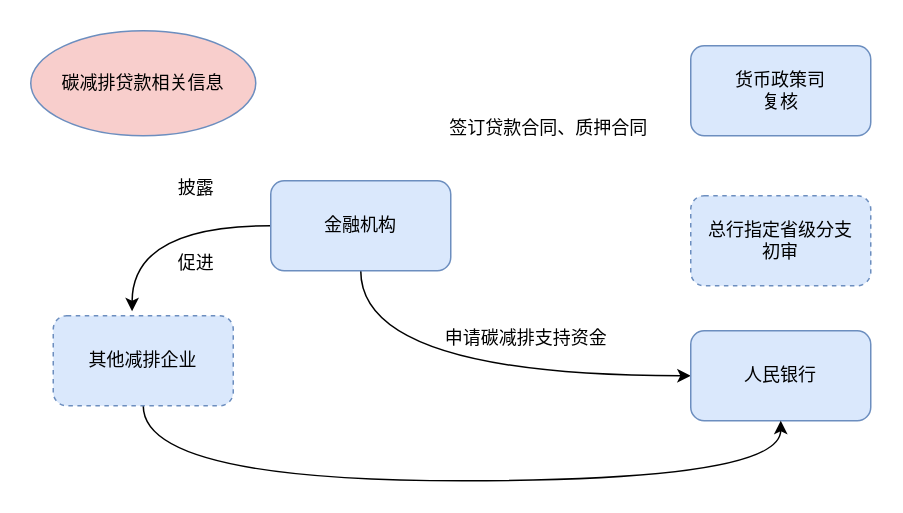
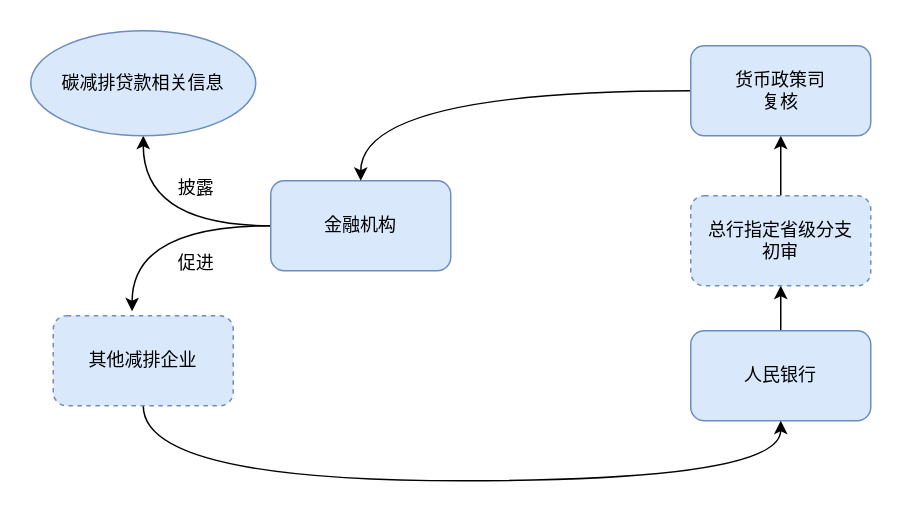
node "碳减排贷款相关信息": fillcolor #f8cecc -> #dae8fc
edge "货币政策司 复核" -> "金融机构": added
node "签订贷款合同、质押合同": removed
edge "总行指定省级分支 初审" -> "货币政策司 复核": added
edge "金融机构" -> "碳减排贷款相关信息": added
edge "人民银行" -> "总行指定省级分支 初审": added
node "申请碳减排支持资金": removed
edge "金融机构" -> "人民银行": removed
